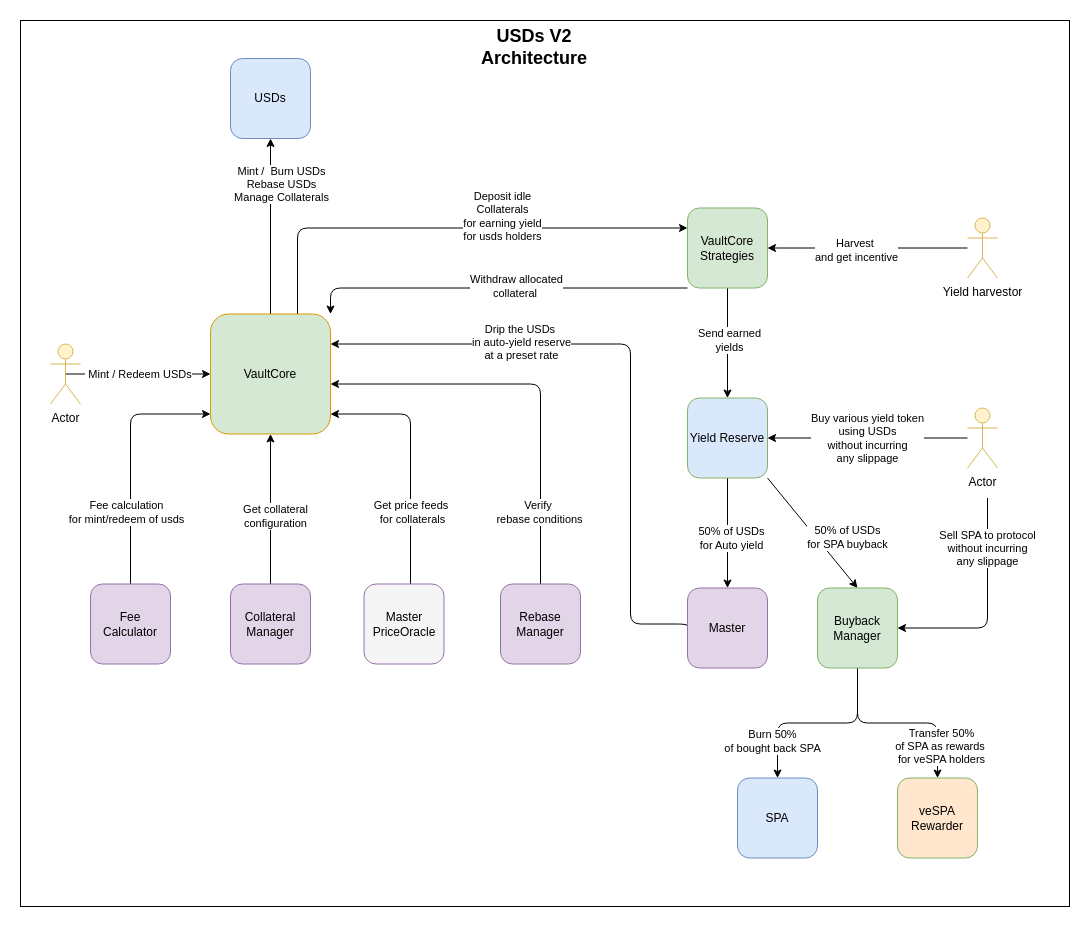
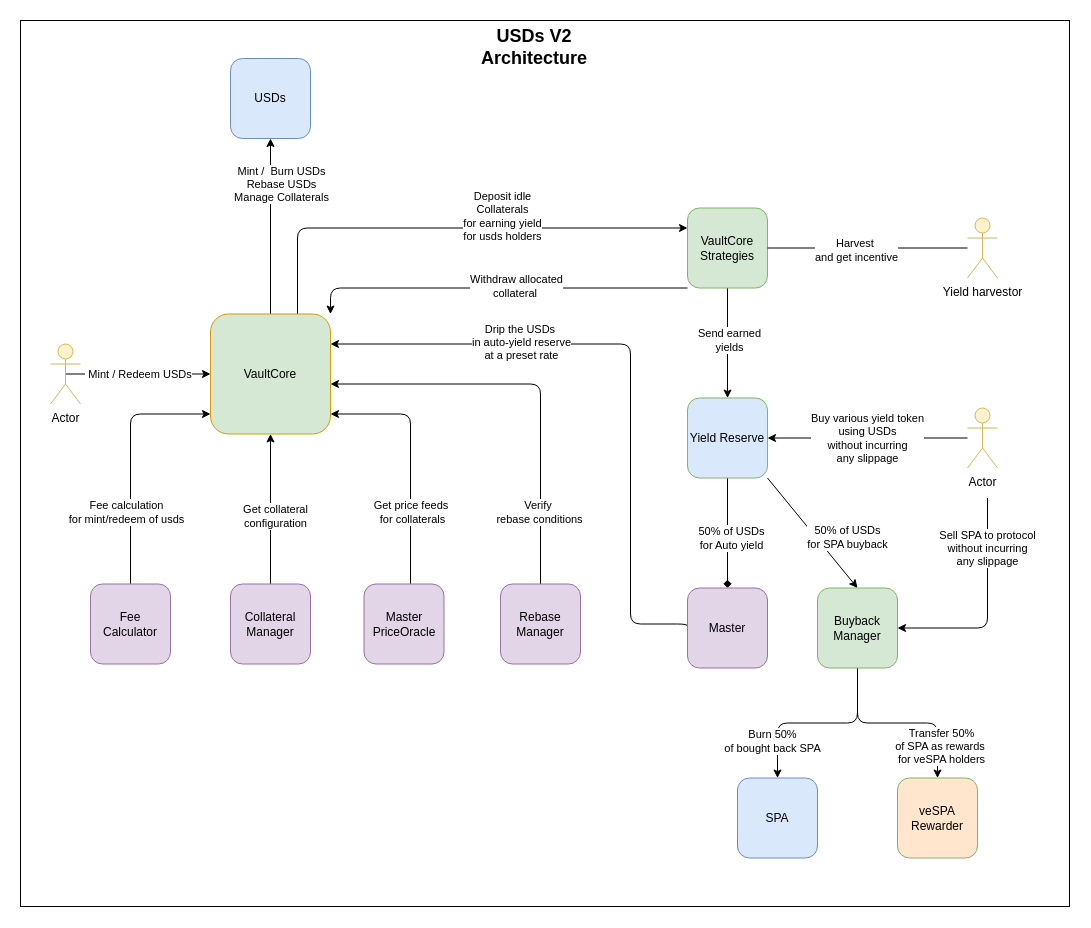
edge "Yield harvestor" -> "VaultCore Strategies": arrowhead classic -> none
edge "Yield Reserve" -> "Master": arrowhead classic -> diamond
node "Master PriceOracle": fillcolor #f5f5f5 -> #e1d5e7
